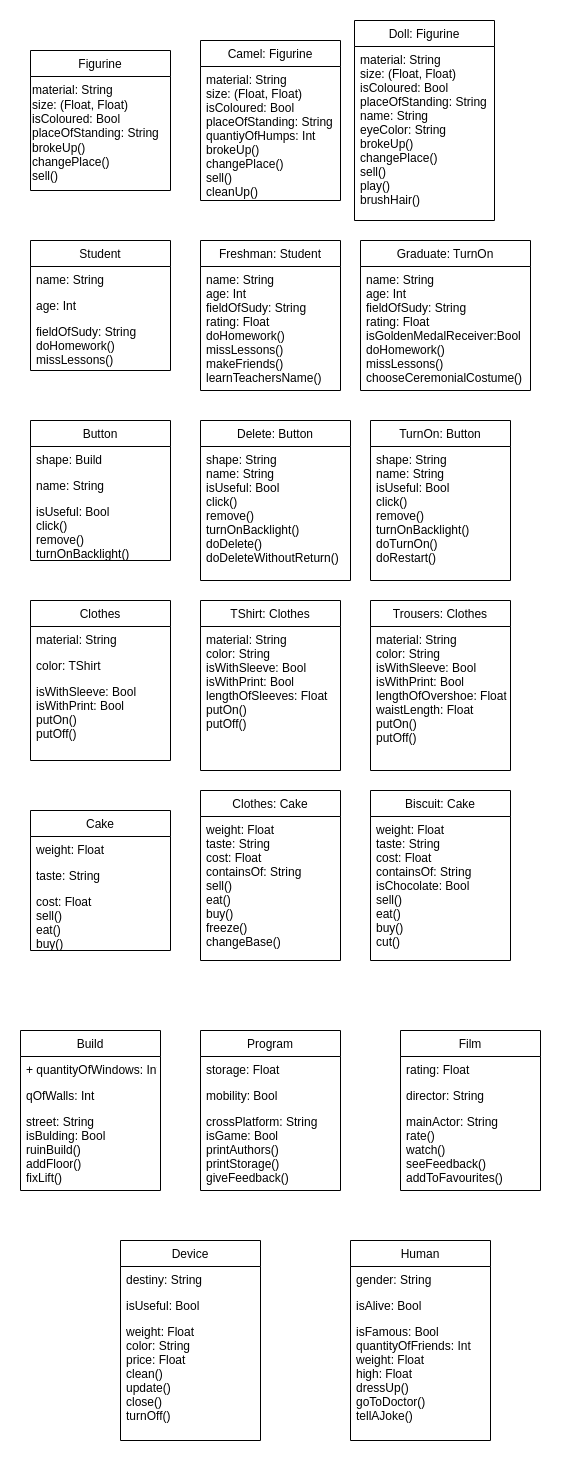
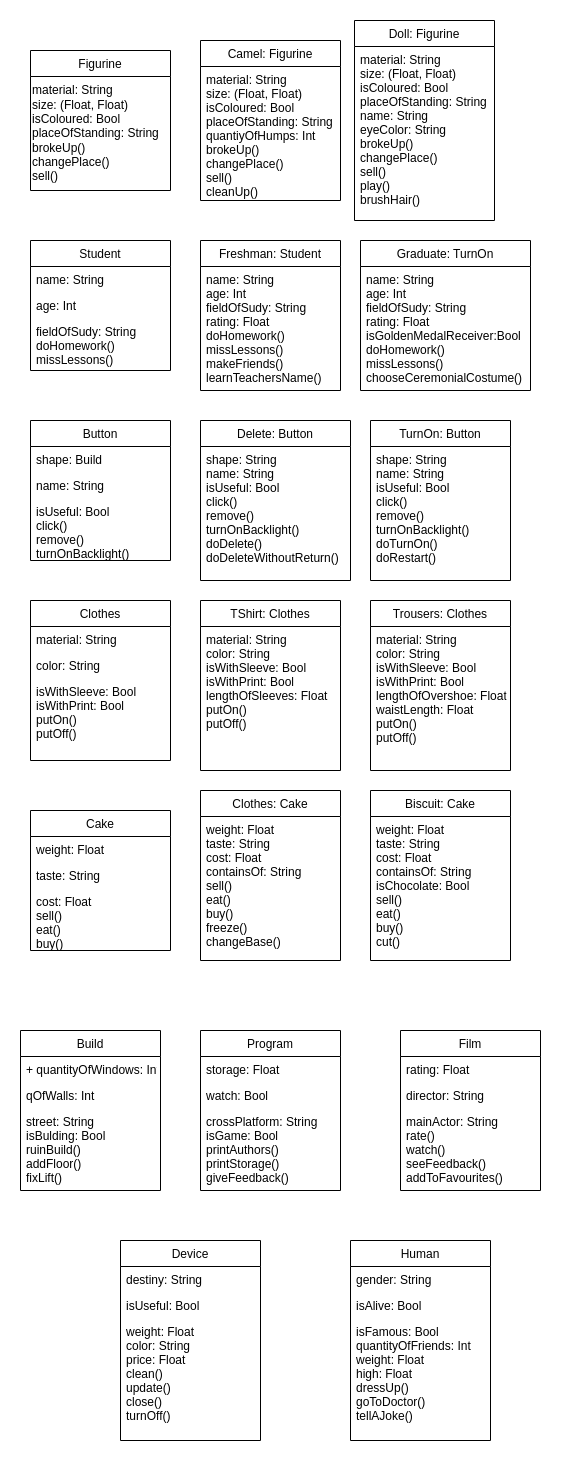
node "color: TShirt": label "color: TShirt" -> "color: String"
node "mobility: Bool": label "mobility: Bool" -> "watch: Bool"
